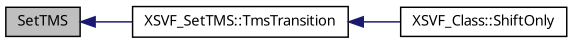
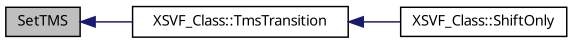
node "XSVF_SetTMS::TmsTransition": label "XSVF_SetTMS::TmsTransition" -> "XSVF_Class::TmsTransition"
